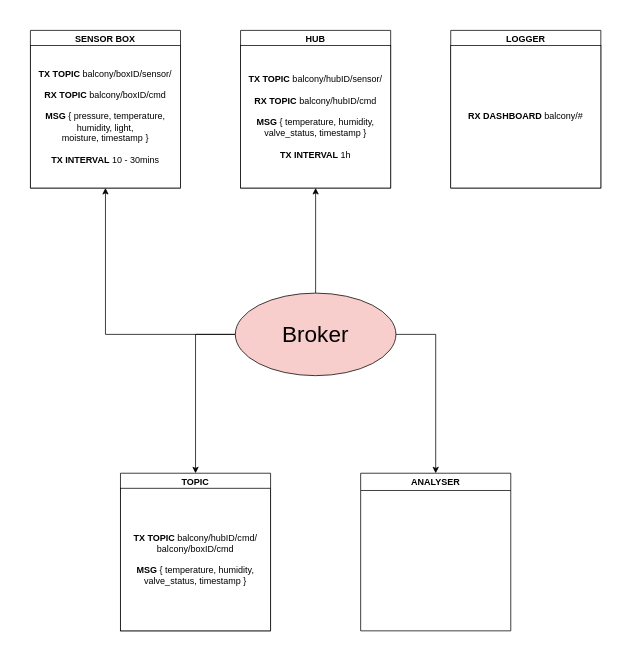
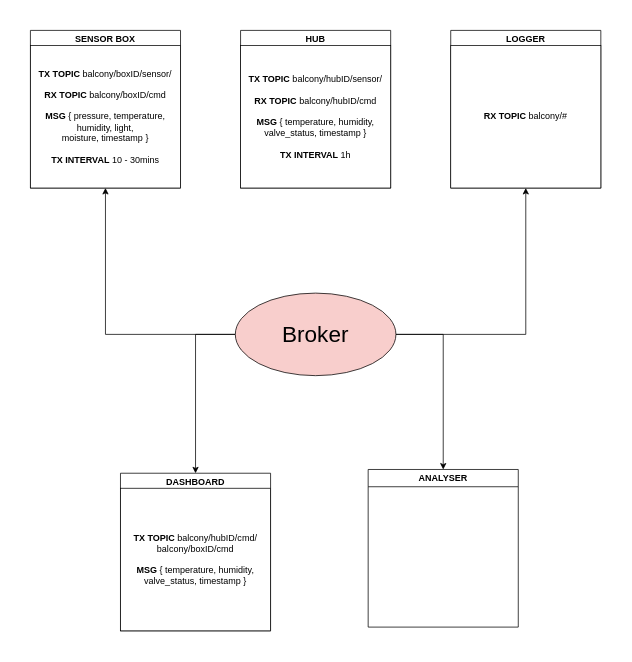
node "RX DASHBOARD balcony/#": label "RX DASHBOARD balcony/#" -> "RX TOPIC balcony/#"
edge "Broker" -> "HUB": removed
edge "Broker" -> "LOGGER": added
node "TOPIC": label "TOPIC" -> "DASHBOARD"
node "ANALYSER": moved (435, 552) -> (443, 548)
